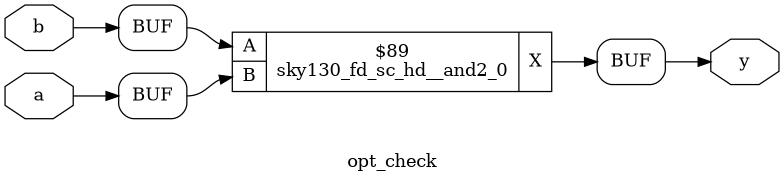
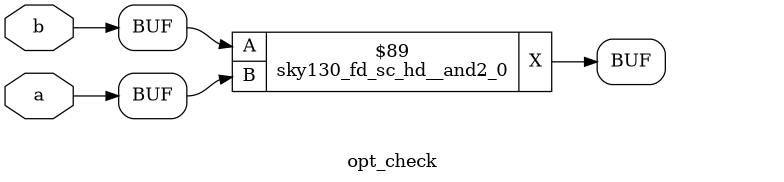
node "y": removed
